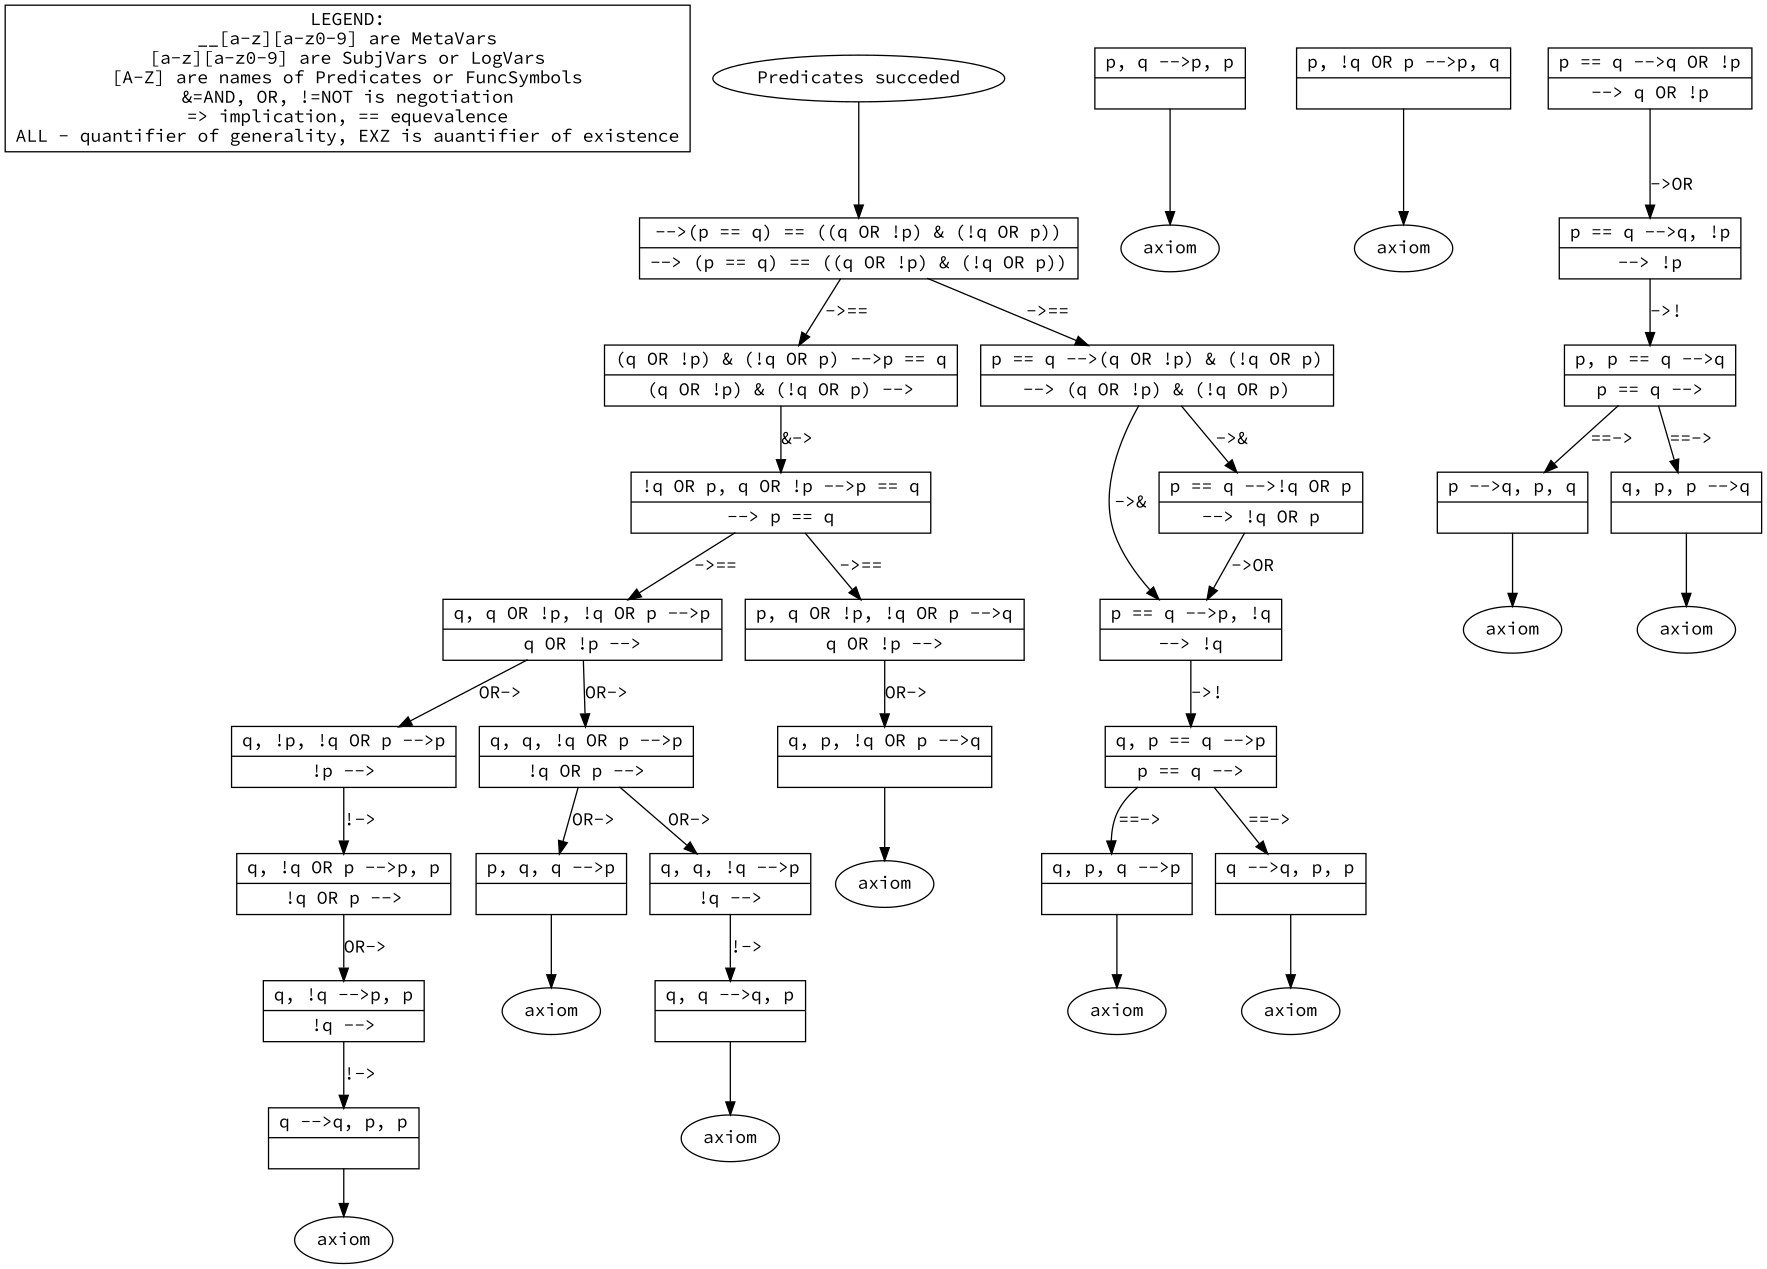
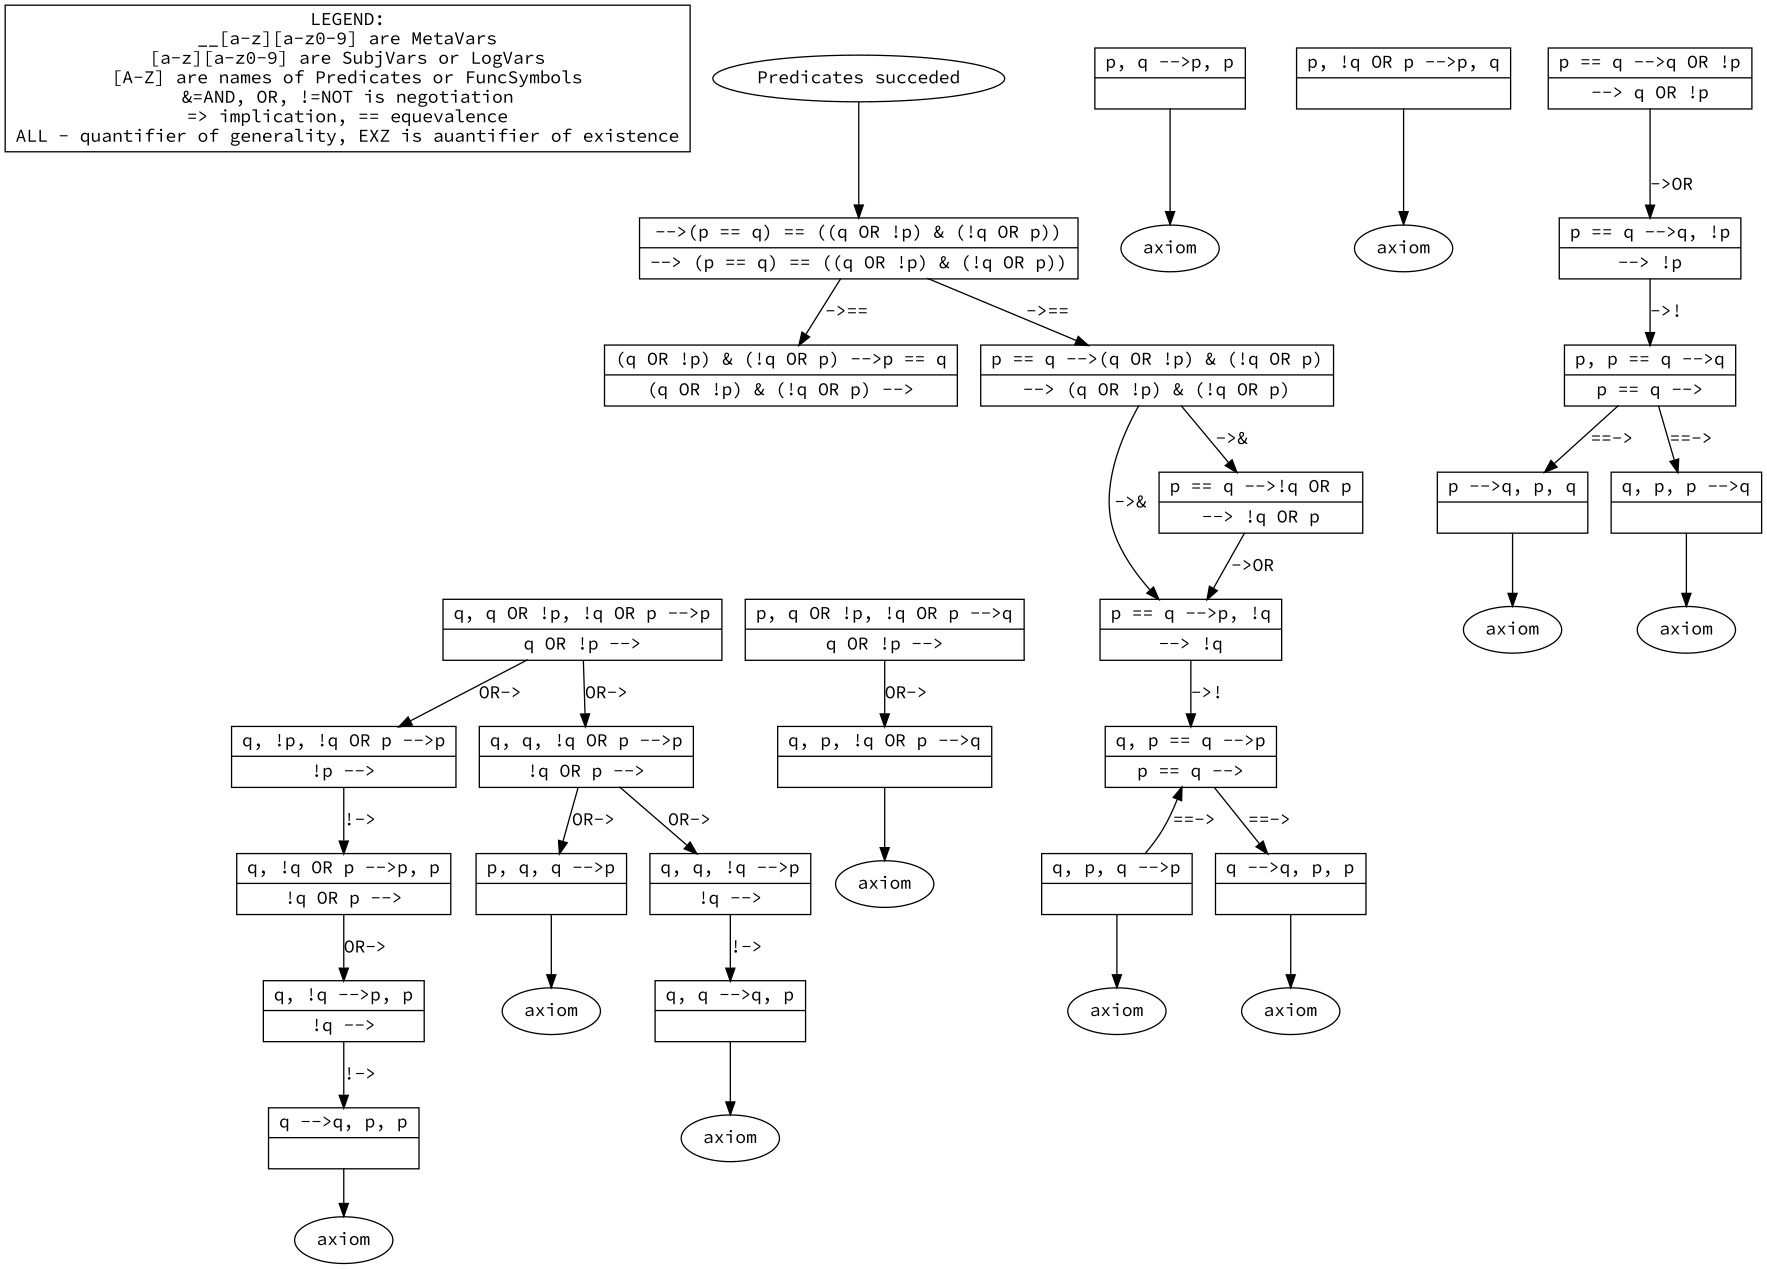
node "!q OR p, q OR !p -->p == q": removed
edge "q, p == q -->p" -> "q, p, q -->p": reversed
